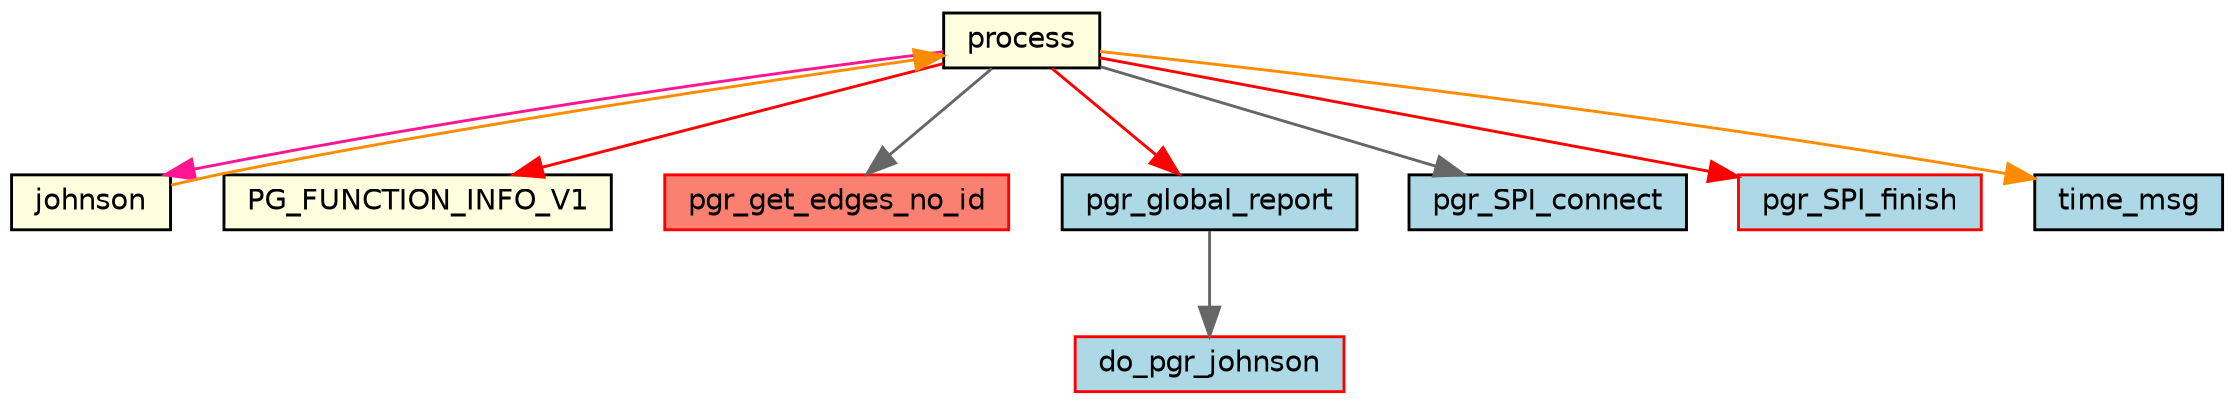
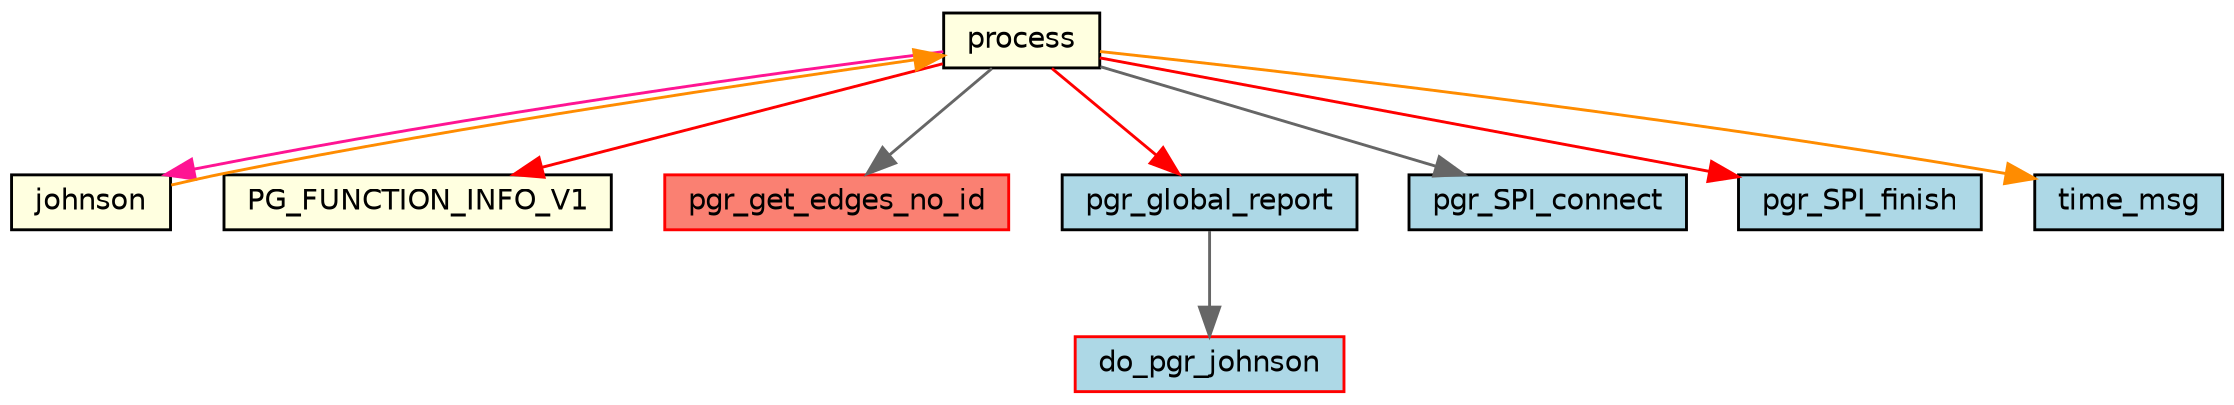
node "pgr_SPI_finish": color red -> black
